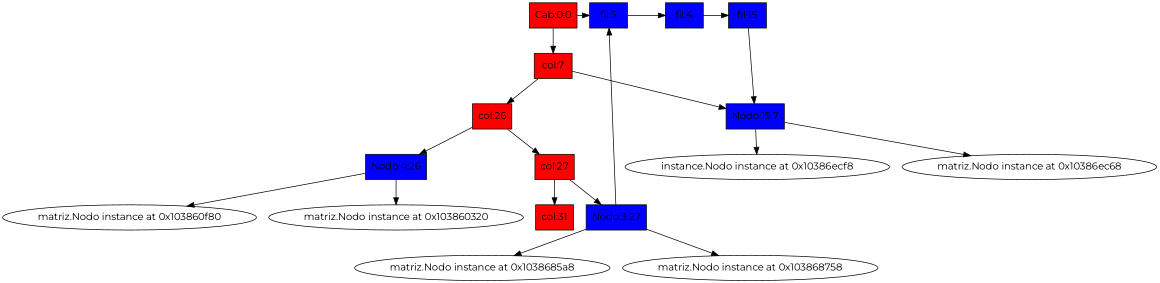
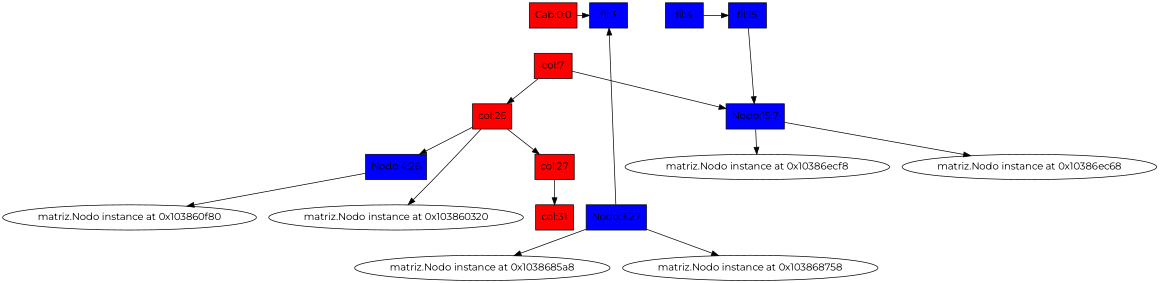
edge "fil:3" -> "fil:4": removed
edge "Cab:0:0" -> "col:7": removed
node "instance.Nodo instance at 0x10386ecf8": label "instance.Nodo instance at 0x10386ecf8" -> "matriz.Nodo instance at 0x10386ecf8"
edge "Nodo:4:26" -> "matriz.Nodo instance at 0x103860320": now "col:26" -> "matriz.Nodo instance at 0x103860320"
edge "col:27" -> "Nodo:3:27": removed
